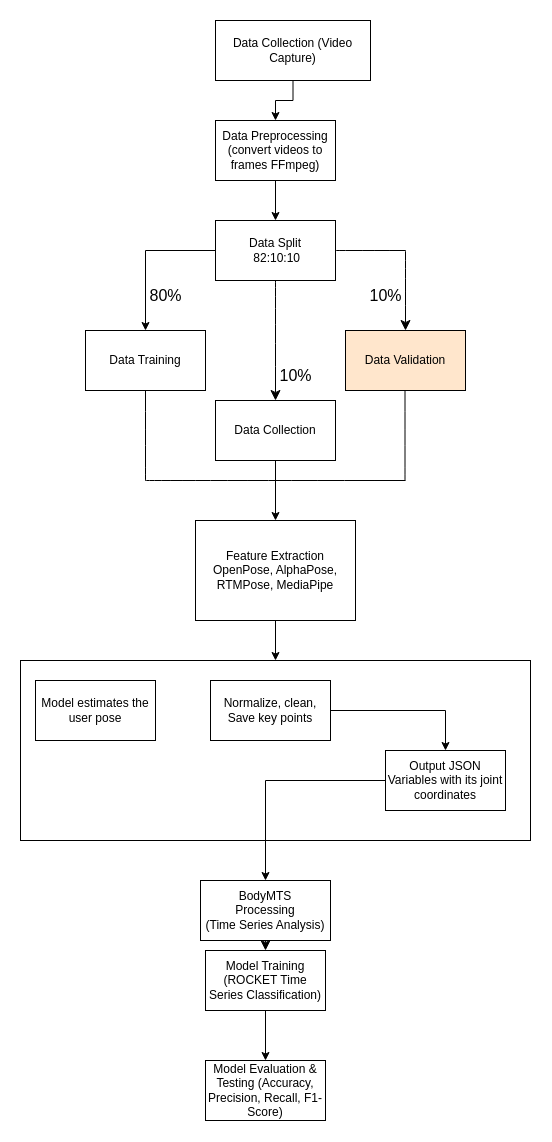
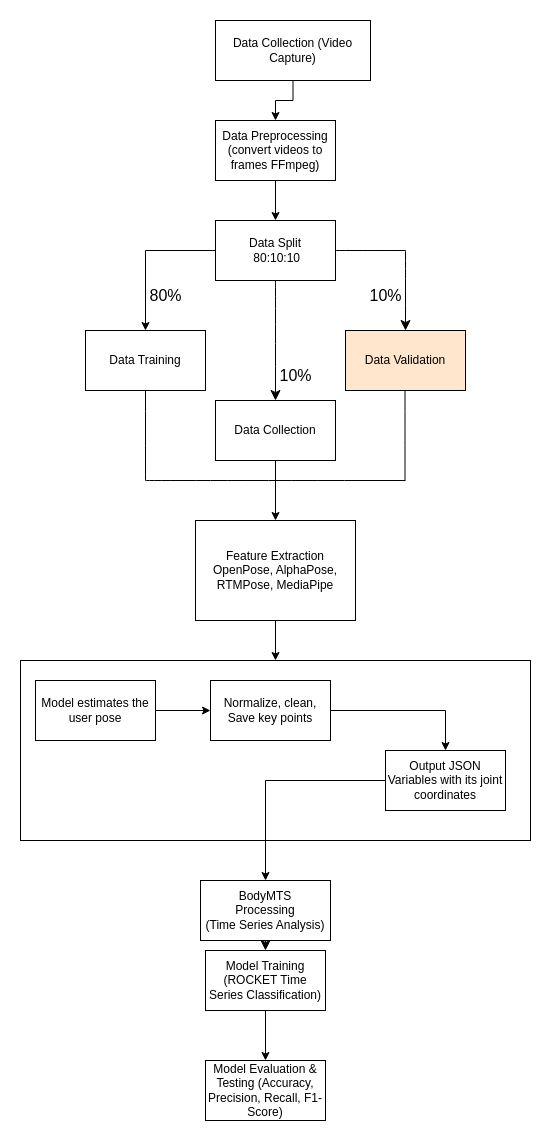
node "Data Split 82:10:10": label "Data Split 82:10:10" -> "Data Split 80:10:10"
edge "Model estimates the user pose" -> "Normalize, clean, Save key points": added
